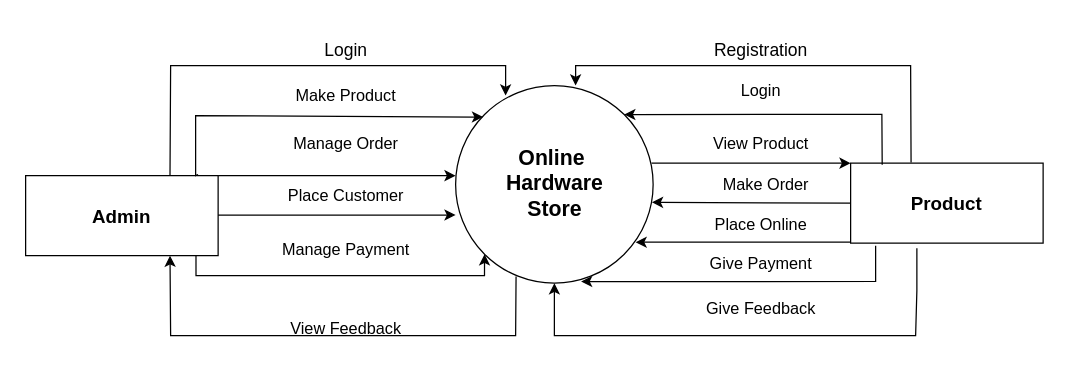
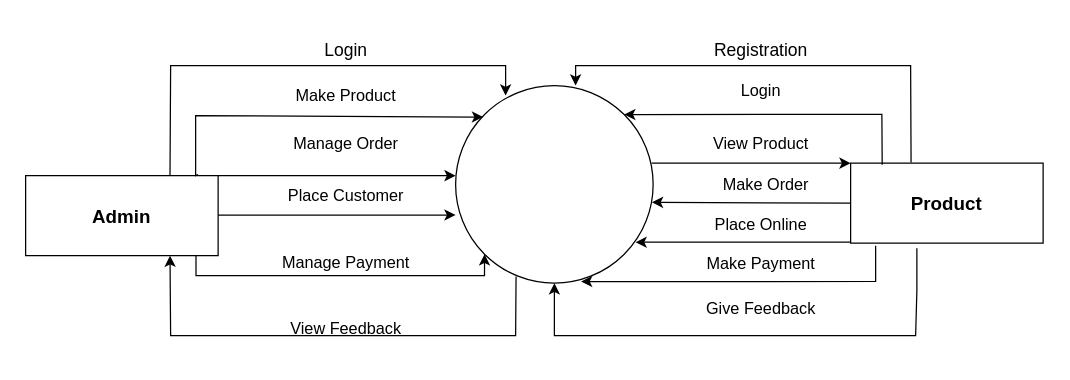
node "Online HardwareStore": removed
node "Manage Payment": moved (346, 249) -> (346, 262)
node "Give Payment": label "Give Payment" -> "Make Payment"
